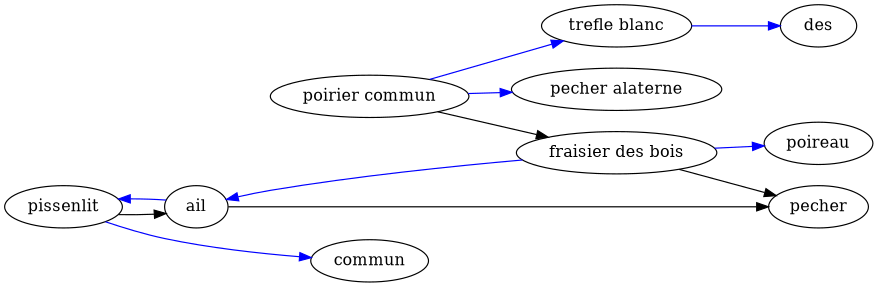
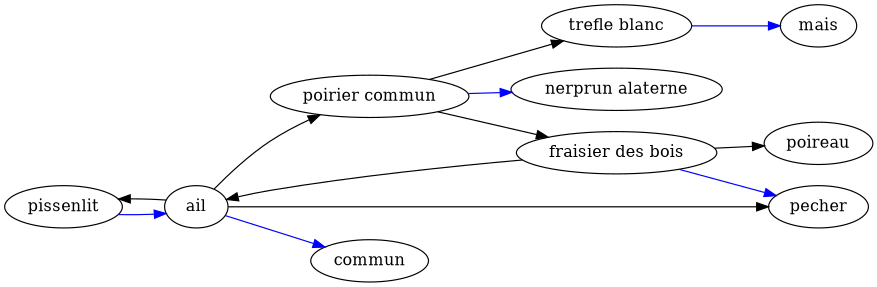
node "des": label "des" -> "mais"
edge "poirier commun" -> "trefle blanc": color blue -> black
node "pecher alaterne": label "pecher alaterne" -> "nerprun alaterne"
edge "fraisier des bois" -> "poireau": color blue -> black
edge "ail" -> "poirier commun": added
edge "fraisier des bois" -> "ail": color blue -> black
edge "fraisier des bois" -> "pecher": color black -> blue
edge "ail" -> "pissenlit": color blue -> black
edge "pissenlit" -> "ail": color black -> blue
edge "pissenlit" -> "commun": now "ail" -> "commun"
